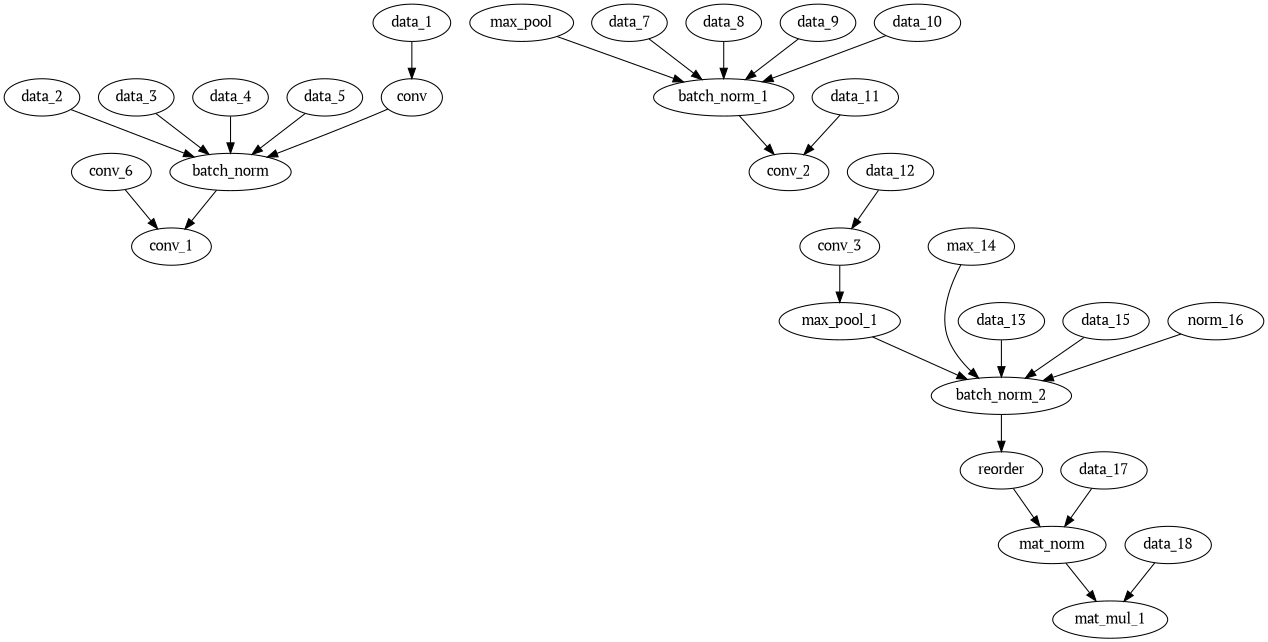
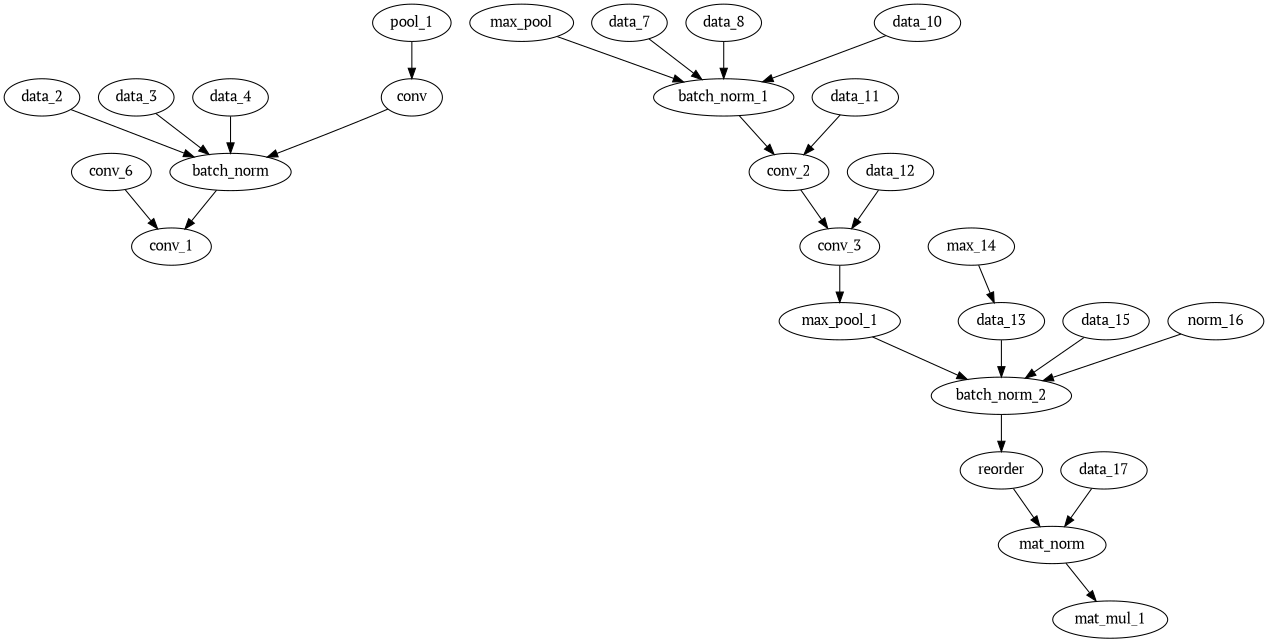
node "data_1": label "data_1" -> "pool_1"
node "data_9": removed
node "data_5": removed
edge "conv_2" -> "conv_3": added
edge "max_14" -> "batch_norm_2": now "max_14" -> "data_13"
node "data_18": removed
